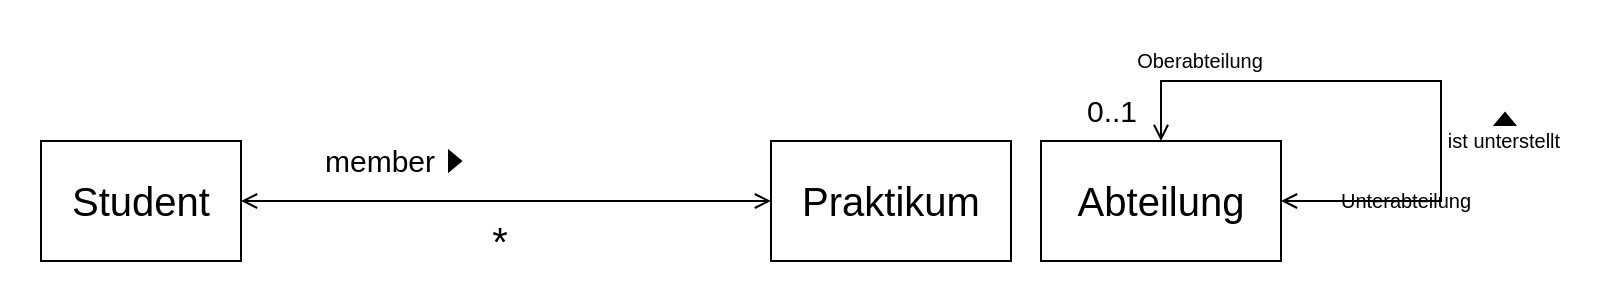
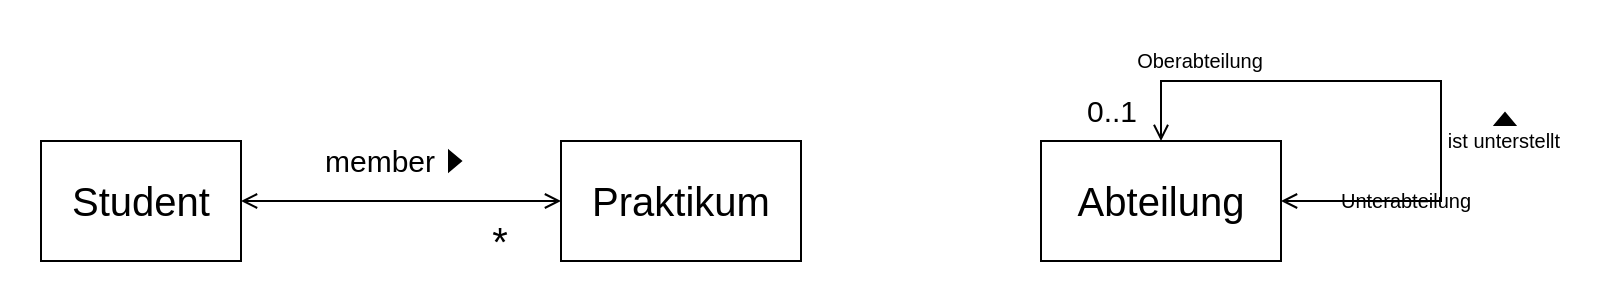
node "Praktikum": moved (891, 201) -> (681, 201)
